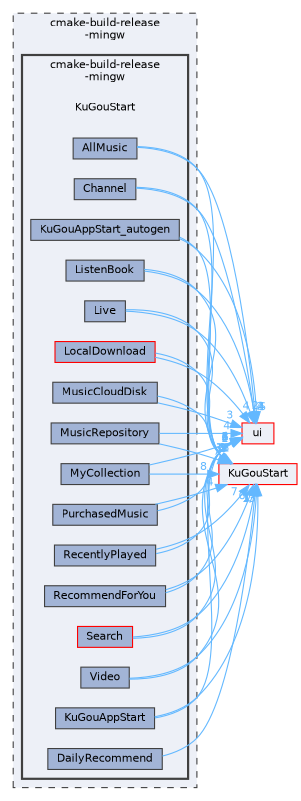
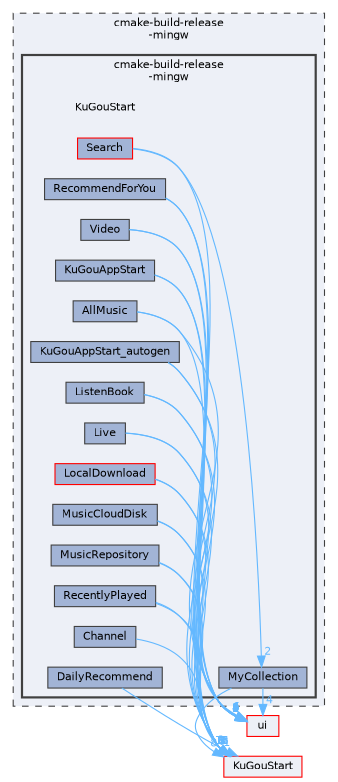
edge "Channel" -> "ui": removed
node "PurchasedMusic": removed
edge "Search" -> "ui": now "Search" -> "MyCollection"
